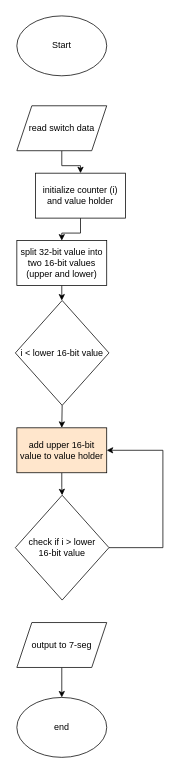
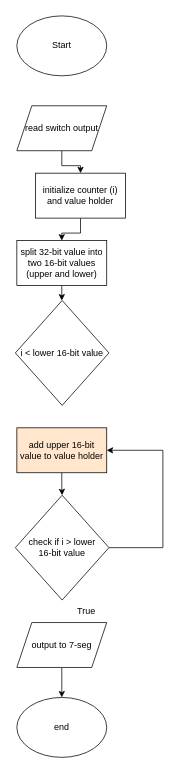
node "read switch data": label "read switch data" -> "read switch output"
edge "i < lower 16-bit value" -> "add upper 16-bit value to value holder": removed
node "True": added
